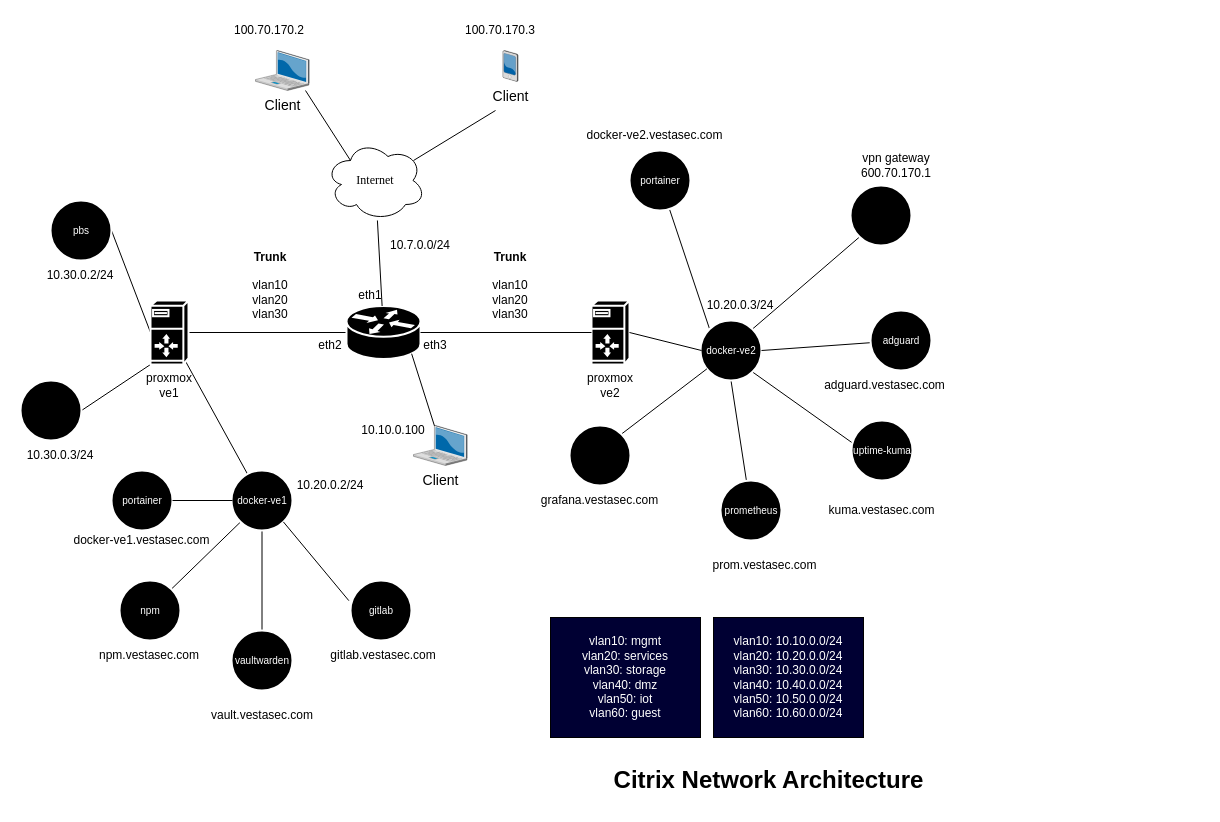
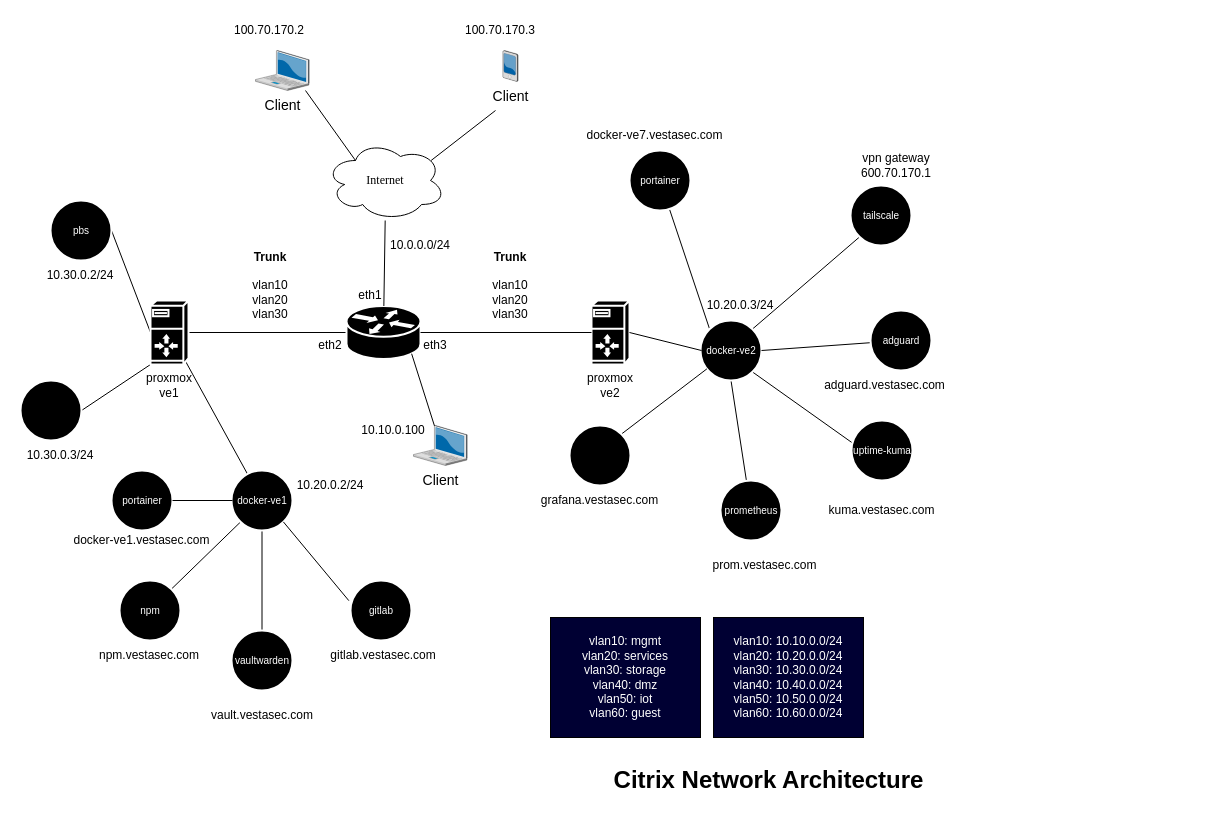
node "docker-ve2.vestasec.com": label "docker-ve2.vestasec.com" -> "docker-ve7.vestasec.com"
node "Internet": size 100x80 -> 120x80
node "tailscale": added
node "10.7.0.0/24": label "10.7.0.0/24" -> "10.0.0.0/24"
